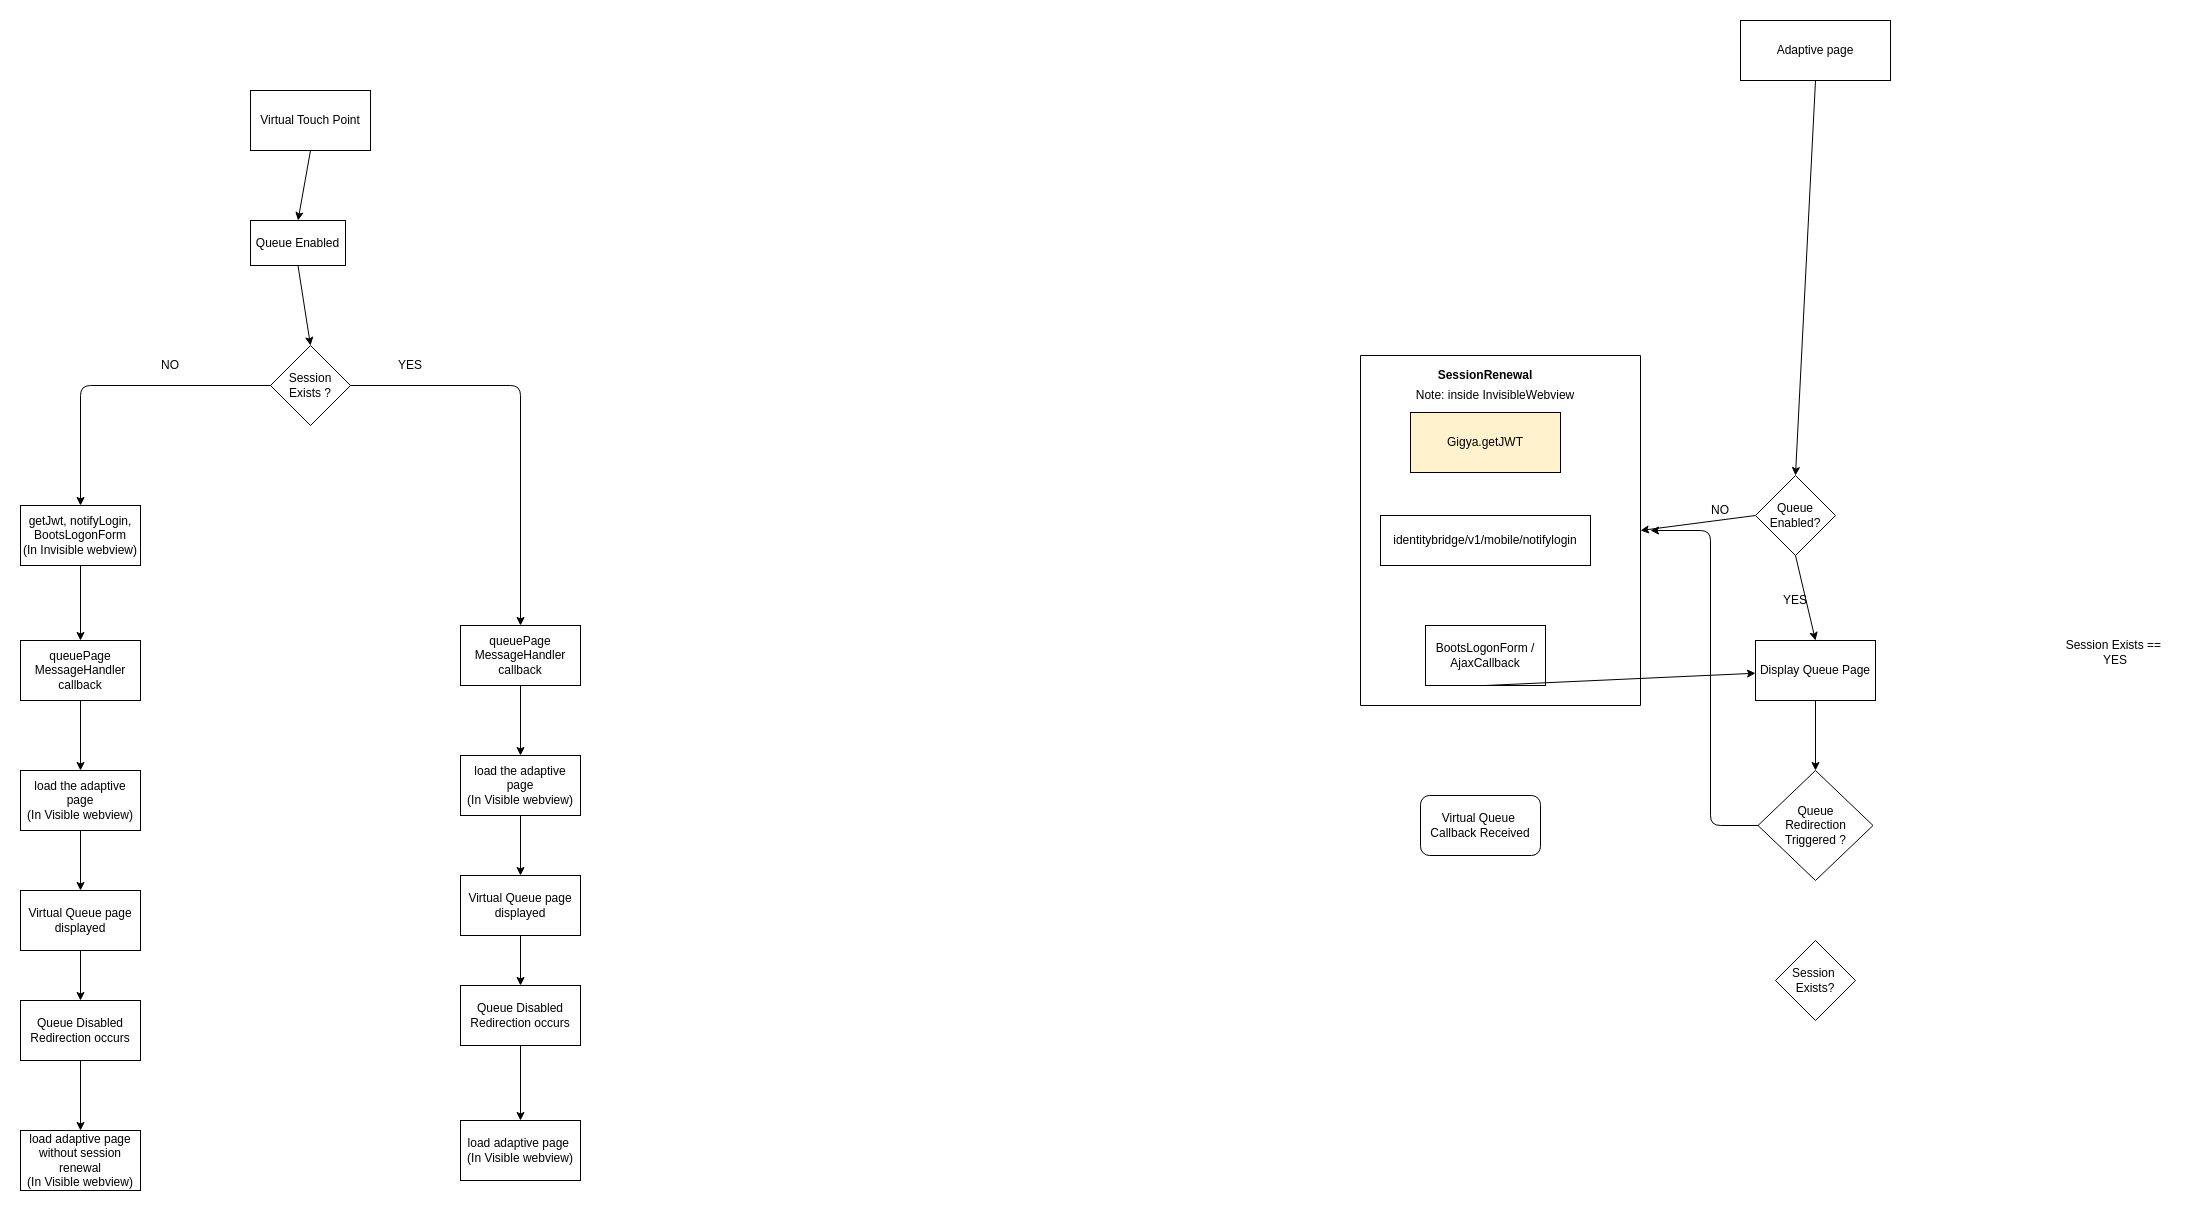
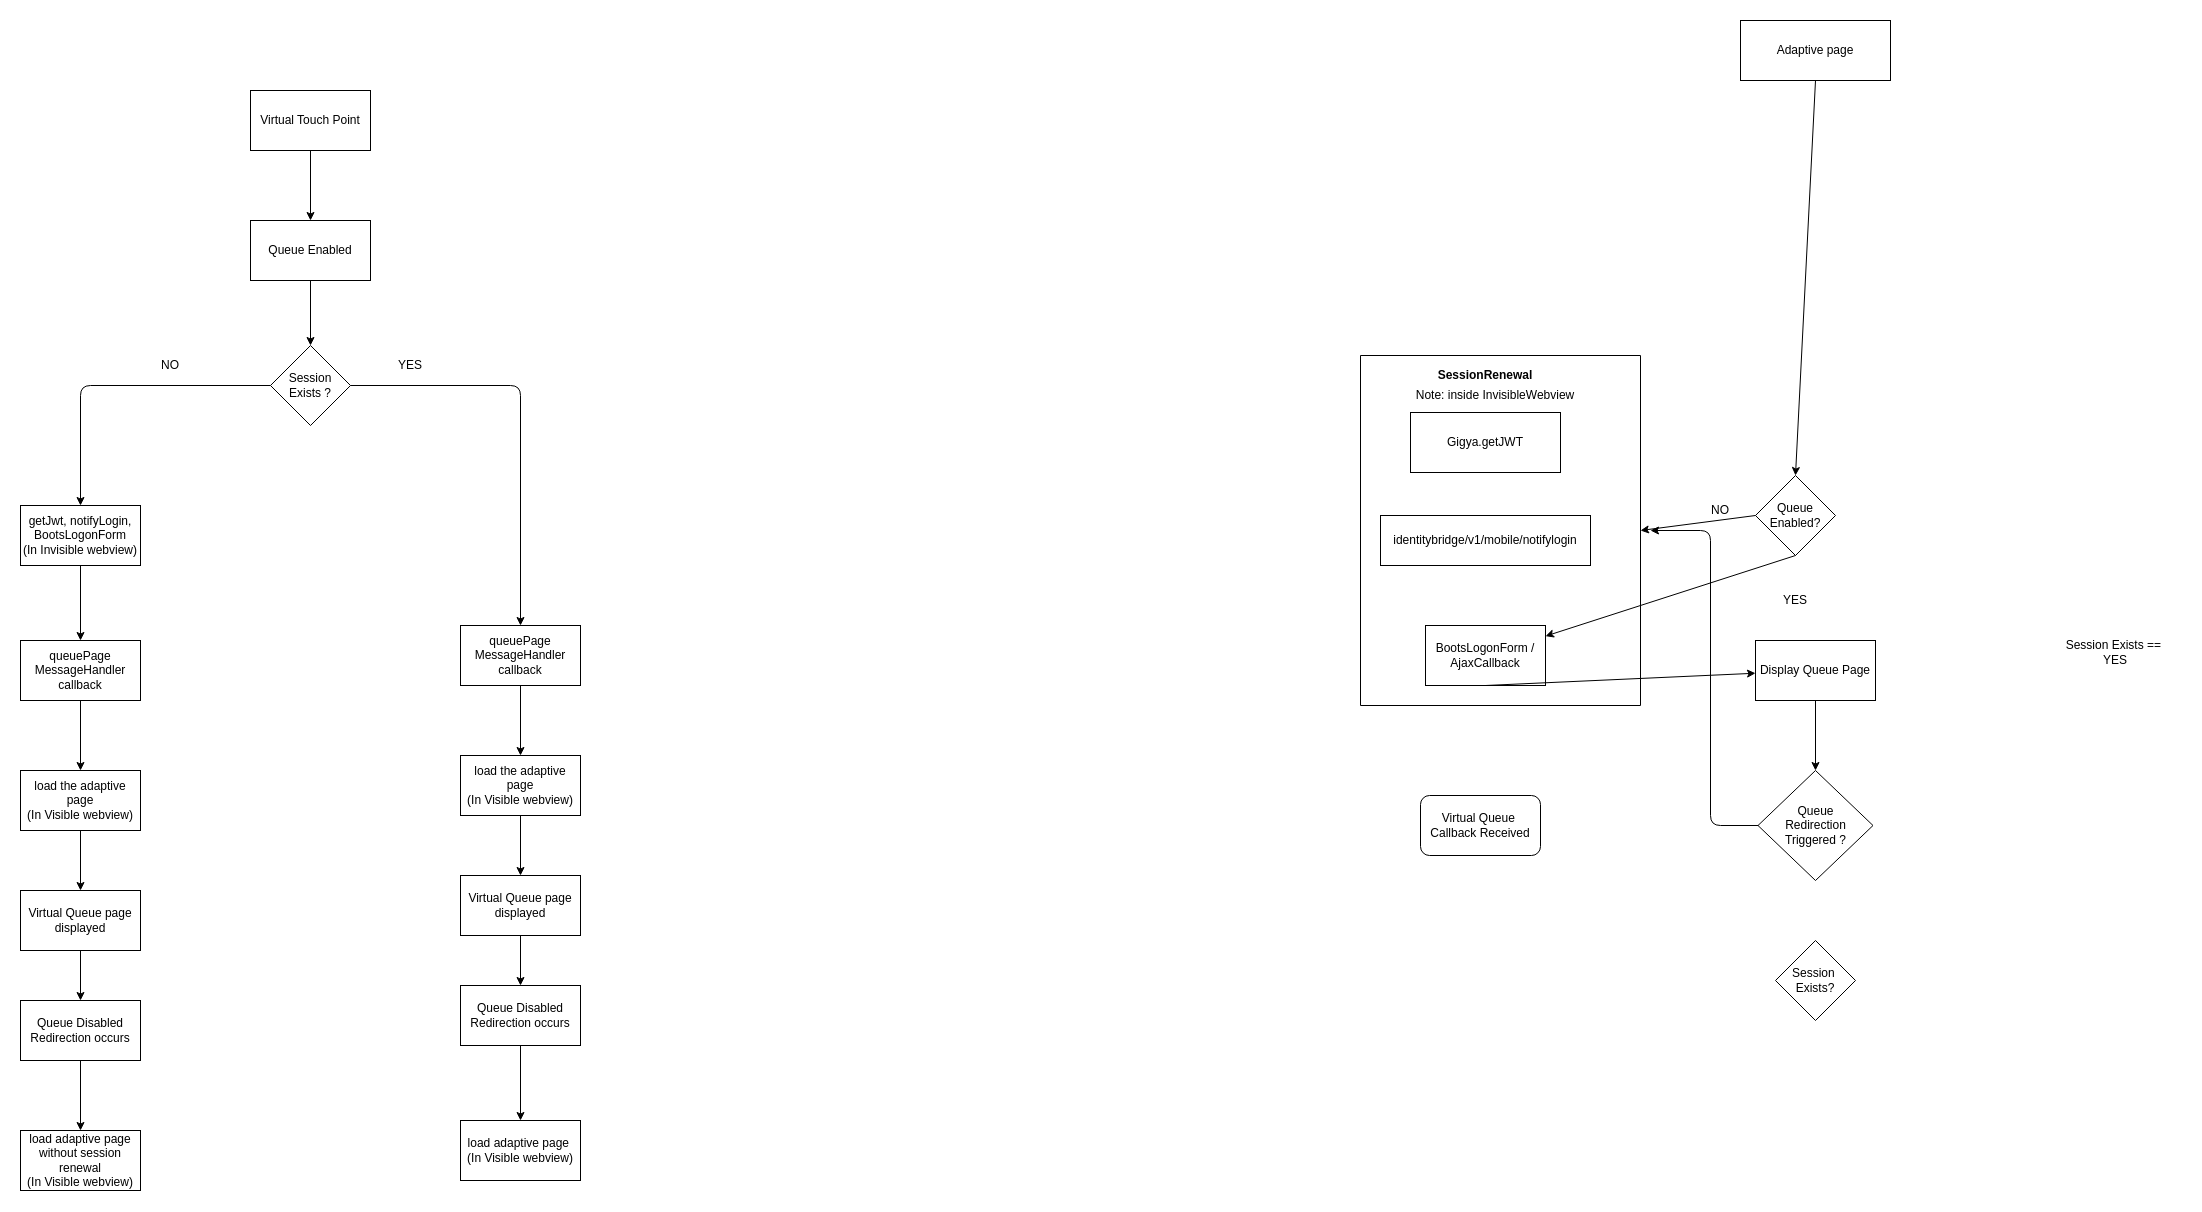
node "Queue Enabled": size 95x45 -> 120x60
node "Gigya.getJWT": fillcolor #fff2cc -> #ffffff
edge "Queue Enabled?" -> "Display Queue Page": now "Queue Enabled?" -> "BootsLogonForm / AjaxCallback"
